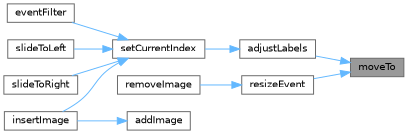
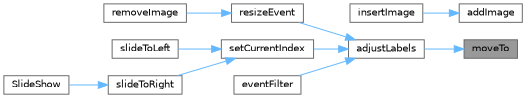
edge "eventFilter" -> "setCurrentIndex": now "eventFilter" -> "adjustLabels"
edge "resizeEvent" -> "moveTo": now "resizeEvent" -> "adjustLabels"
node "SlideShow": added
edge "insertImage" -> "setCurrentIndex": removed
